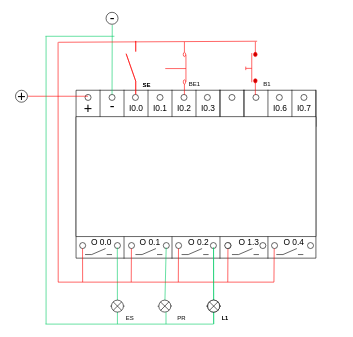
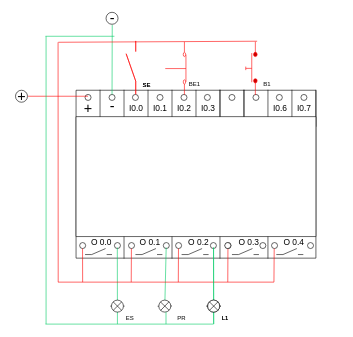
node "O 1.3": label "O 1.3" -> "O 0.3"
